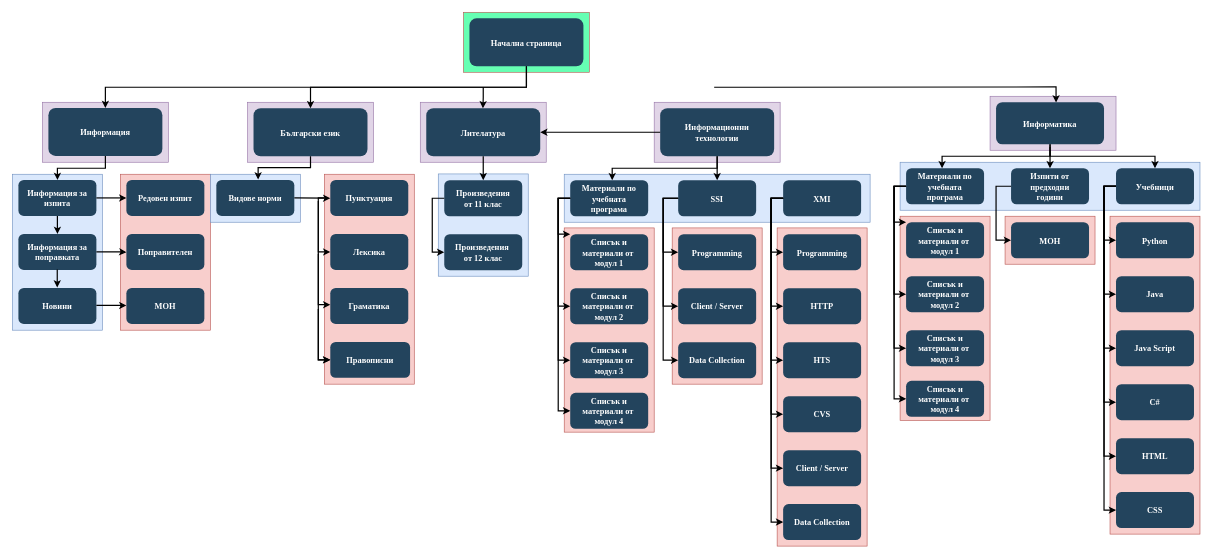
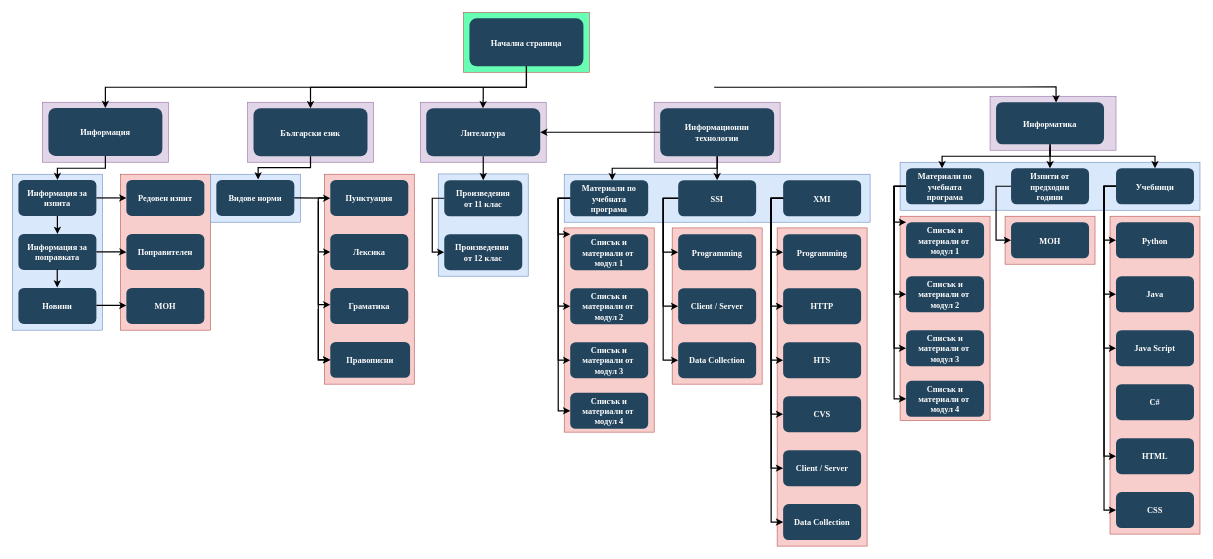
edge "Учебници" -> "C#": removed
